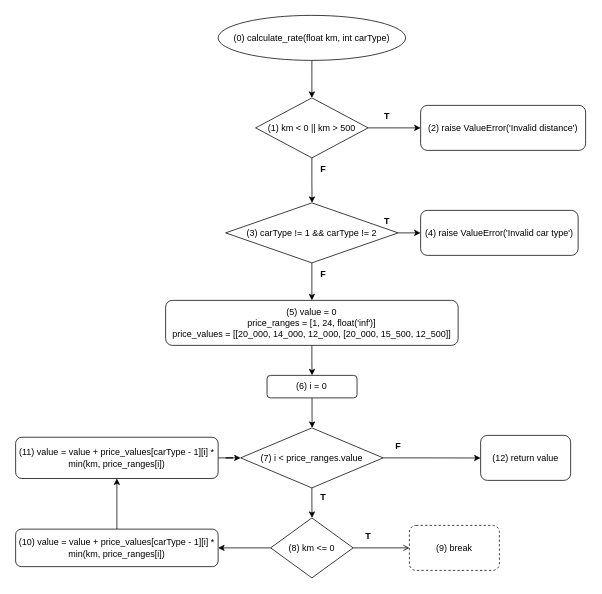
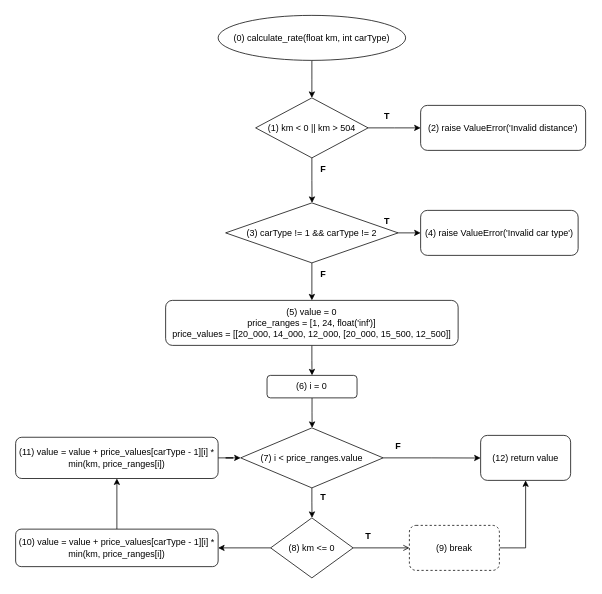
node "(1) km < 0 || km > 500": label "(1) km < 0 || km > 500" -> "(1) km < 0 || km > 504"
edge "(9) break" -> "(12) return value": added
